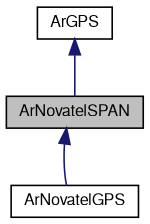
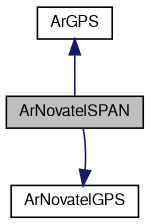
edge "ArNovatelGPS" -> "ArNovatelSPAN": reversed
